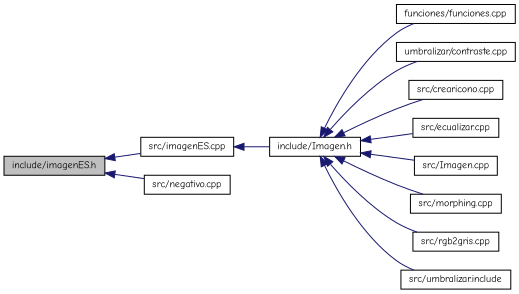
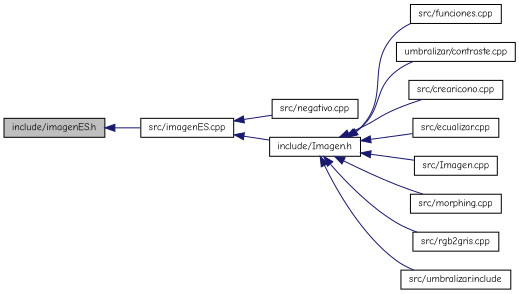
node "funciones/funciones.cpp": label "funciones/funciones.cpp" -> "src/funciones.cpp"
edge "src/negativo.cpp" -> "include/imagenES.h": now "src/negativo.cpp" -> "src/imagenES.cpp"
